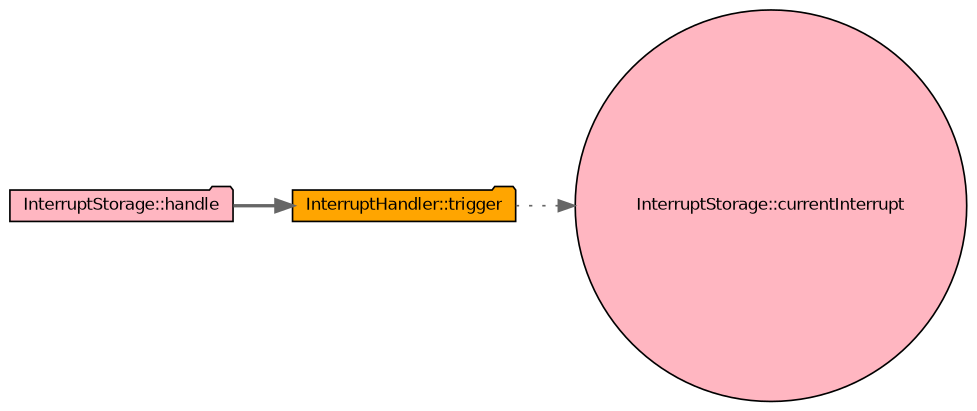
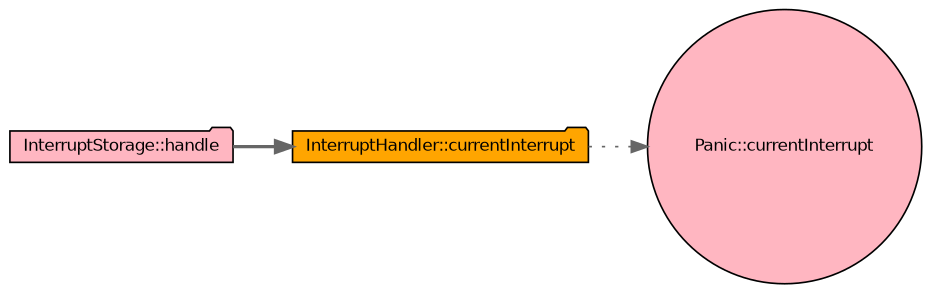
node "InterruptHandler::trigger": label "InterruptHandler::trigger" -> "InterruptHandler::currentInterrupt"
node "InterruptStorage::currentInterrupt": label "InterruptStorage::currentInterrupt" -> "Panic::currentInterrupt"
